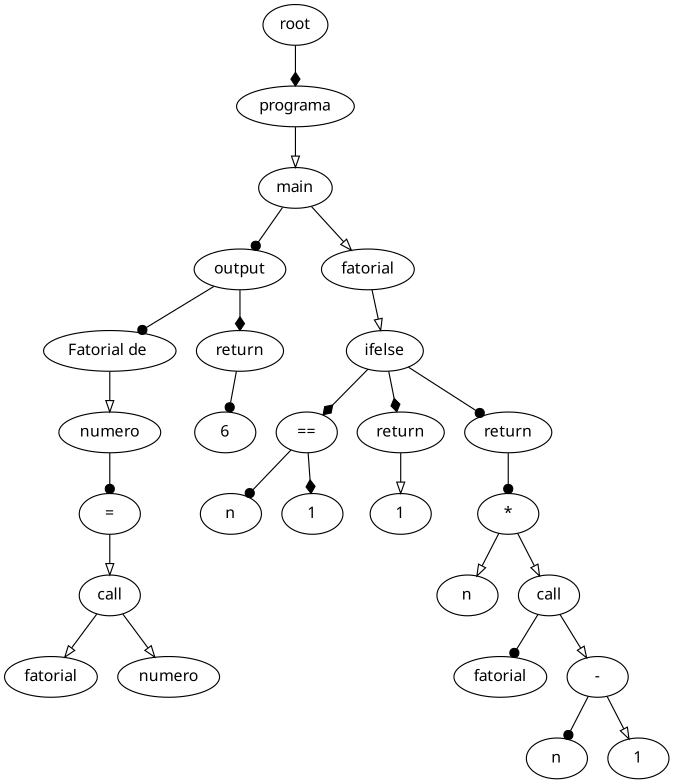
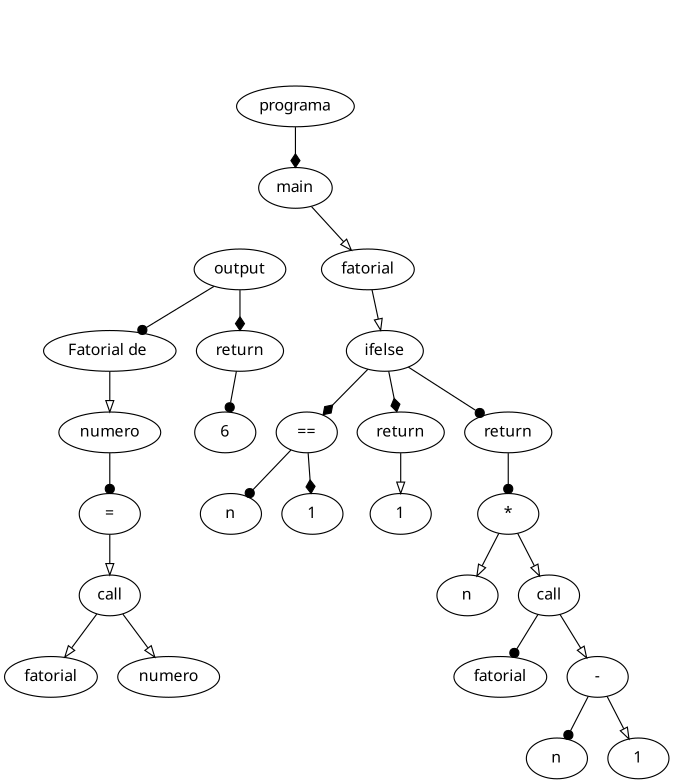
node "root": removed
edge "programa" -> "main": arrowhead onormal -> diamond
edge "main" -> "output": removed
